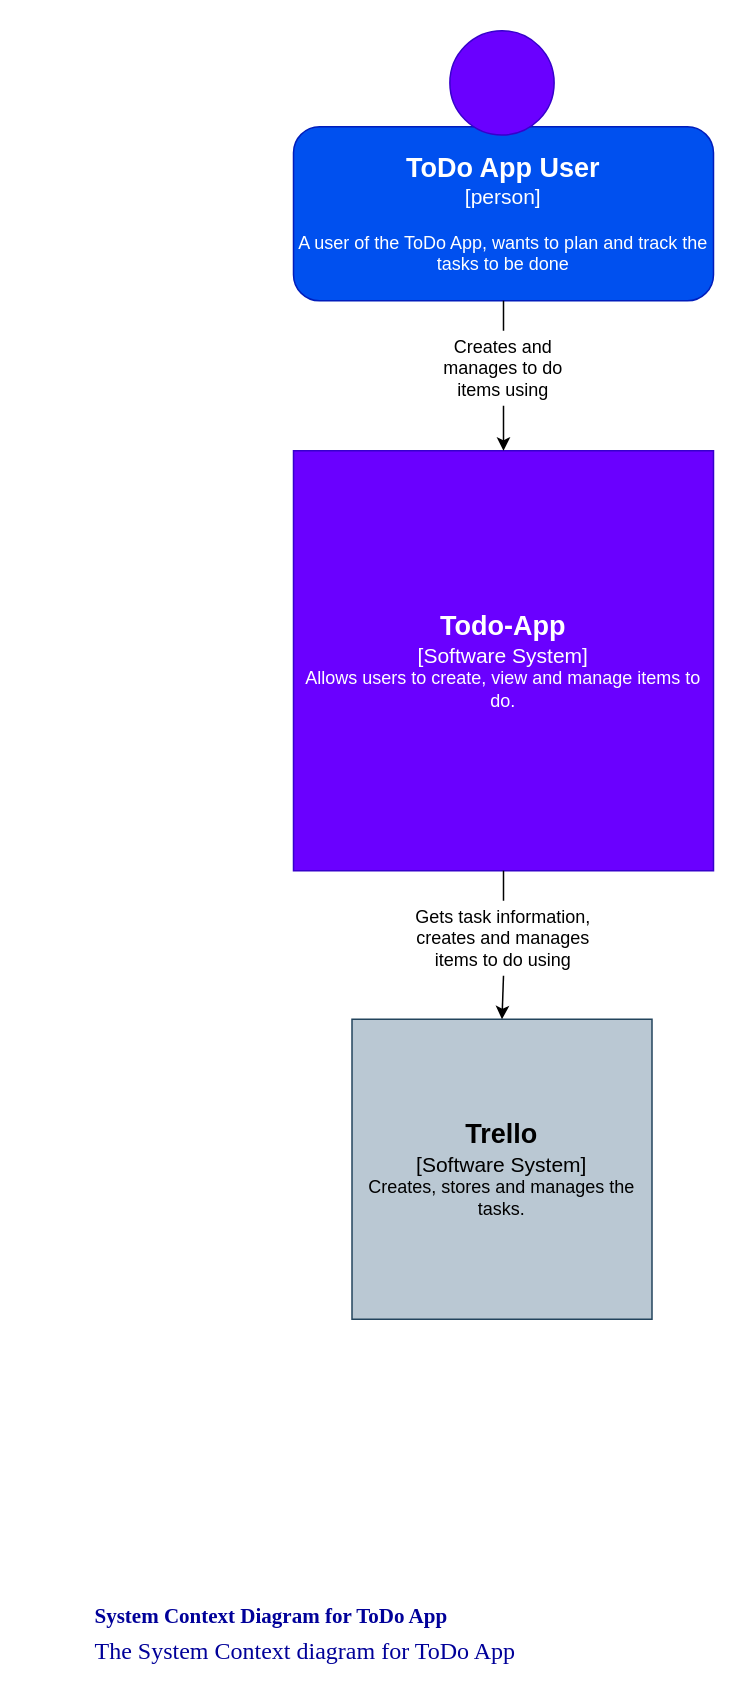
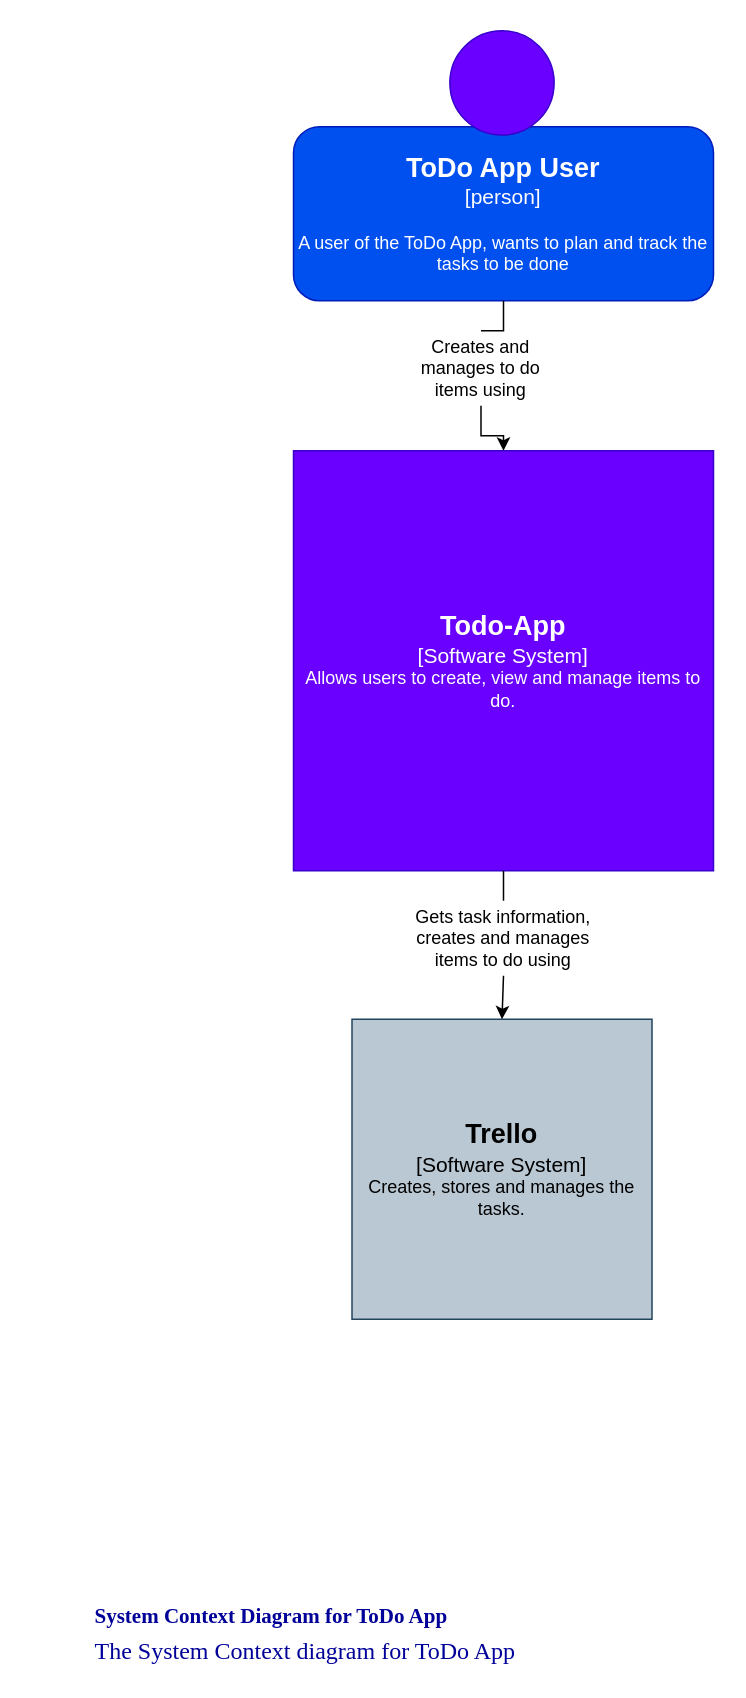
node "Creates and manages to do items using": moved (503, 368) -> (481, 368)
